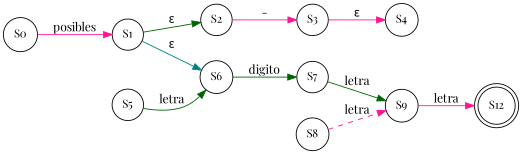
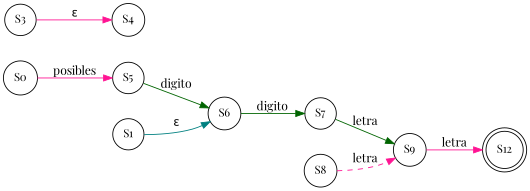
node "S2": removed
edge "S0" -> "S1": now "S0" -> "S5"
edge "S5" -> "S6": label "letra" -> "digito"
